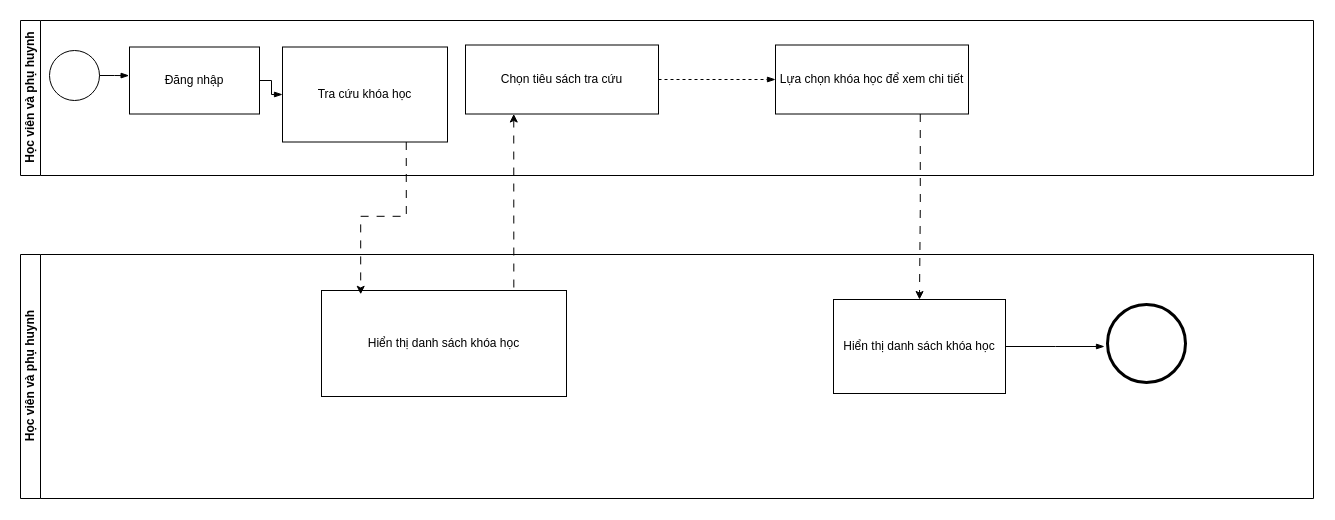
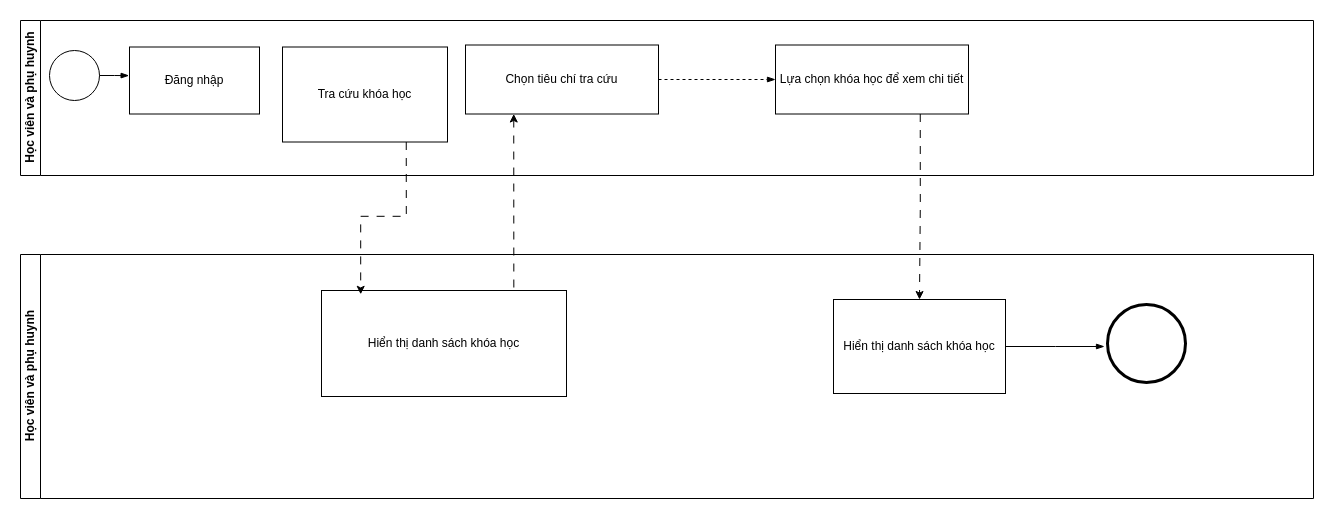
node "Chọn tiêu sách tra cứu": label "Chọn tiêu sách tra cứu" -> "Chọn tiêu chí tra cứu"
edge "Đăng nhập" -> "Tra cứu khóa học": removed
